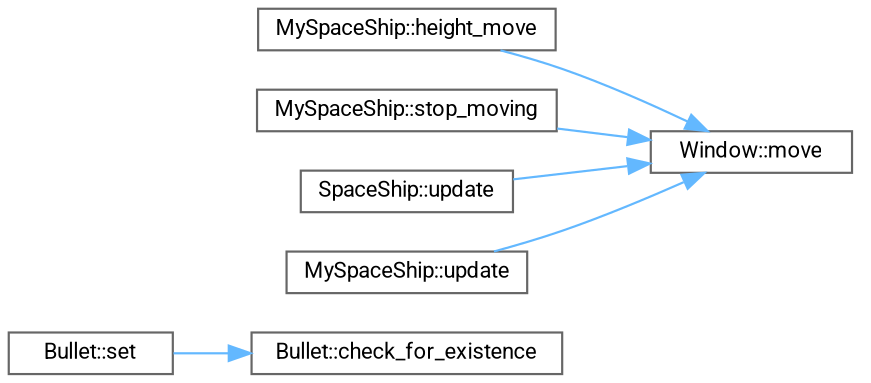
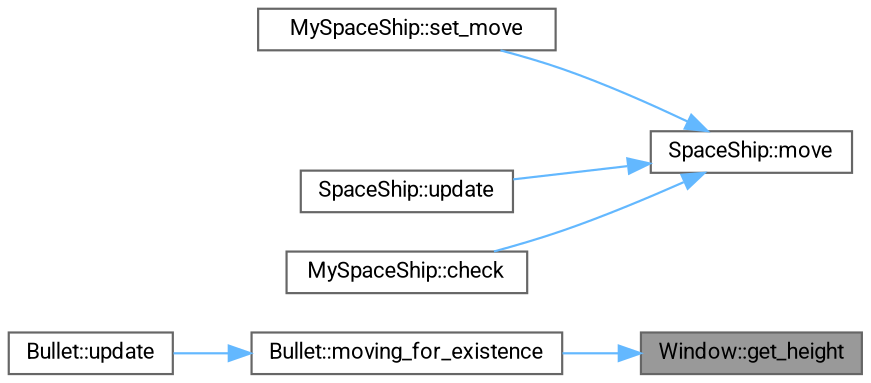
node "MySpaceShip::height_move": label "MySpaceShip::height_move" -> "MySpaceShip::set_move"
node "MySpaceShip::stop_moving": removed
node "Window::move": label "Window::move" -> "SpaceShip::move"
node "MySpaceShip::update": label "MySpaceShip::update" -> "MySpaceShip::check"
node "Bullet::set": label "Bullet::set" -> "Bullet::update"
node "Bullet::check_for_existence": label "Bullet::check_for_existence" -> "Bullet::moving_for_existence"
node "Window::get_height": added
